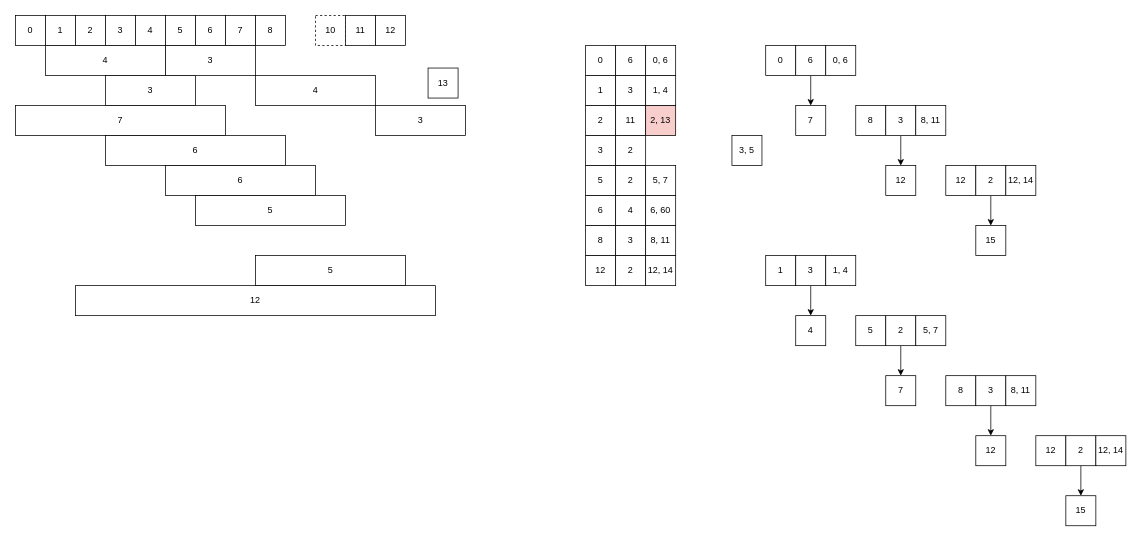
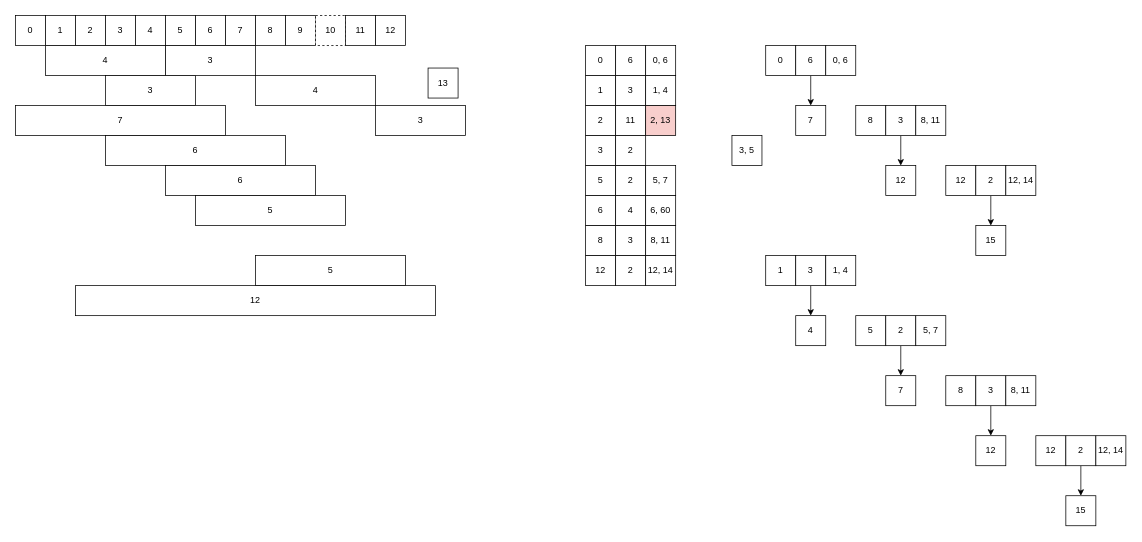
node "9": added
